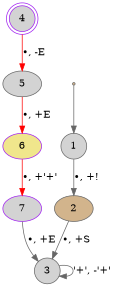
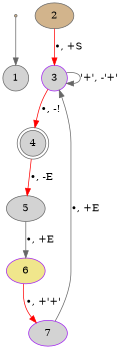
node "4": color purple -> gray40
edge "3" -> "4": added, label "•, -!"
edge "5" -> "6": color red -> gray40
edge "1" -> "2": removed, label "•, +!"
edge "2" -> "3": color gray40 -> red
node "3": color gray40 -> purple
